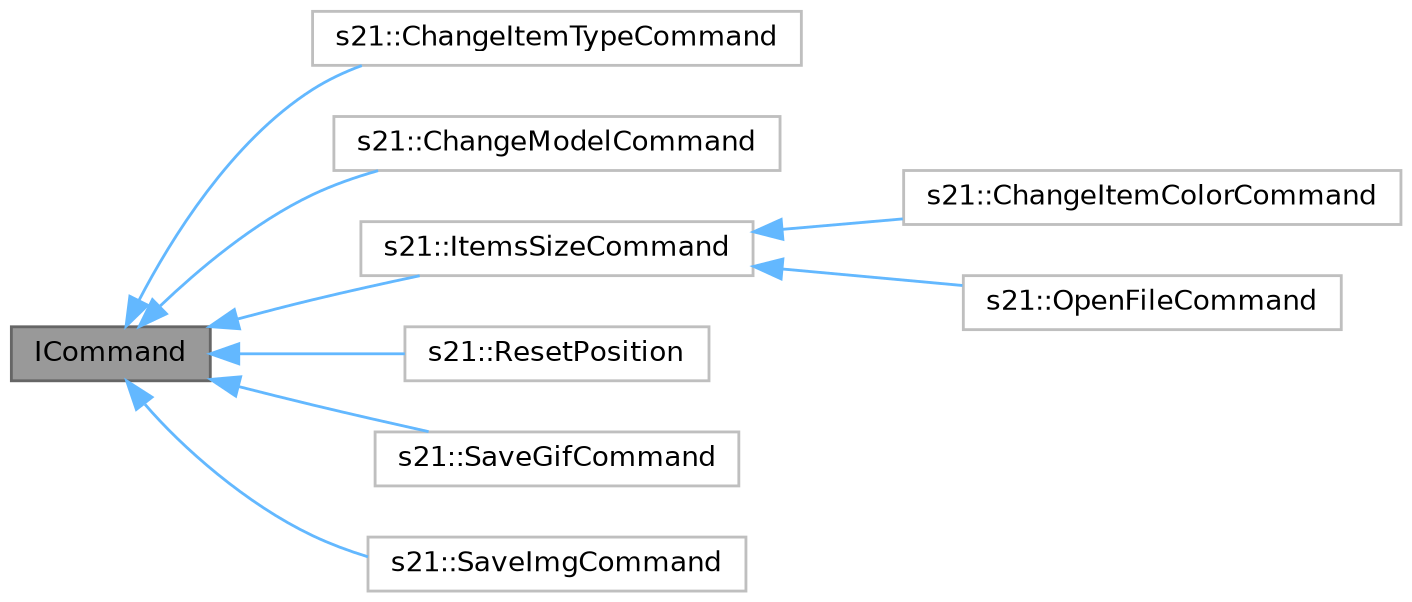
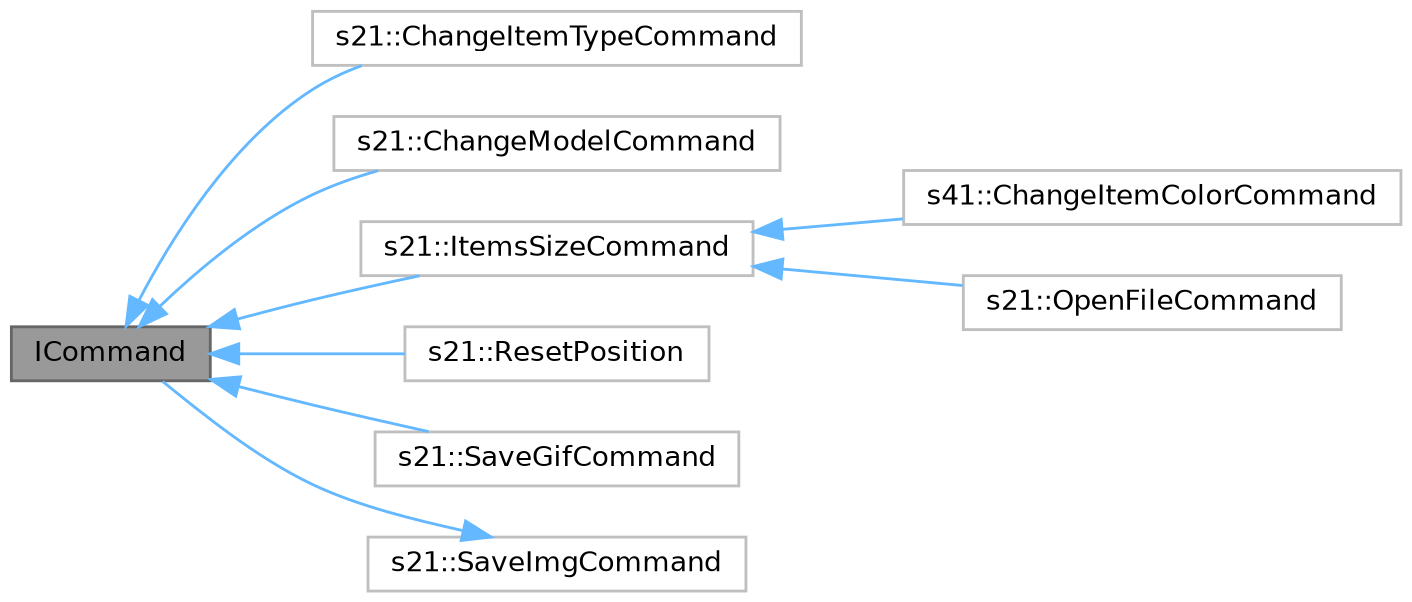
node "s21::ChangeItemColorCommand": label "s21::ChangeItemColorCommand" -> "s41::ChangeItemColorCommand"
edge "s21::SaveImgCommand" -> "ICommand": reversed
